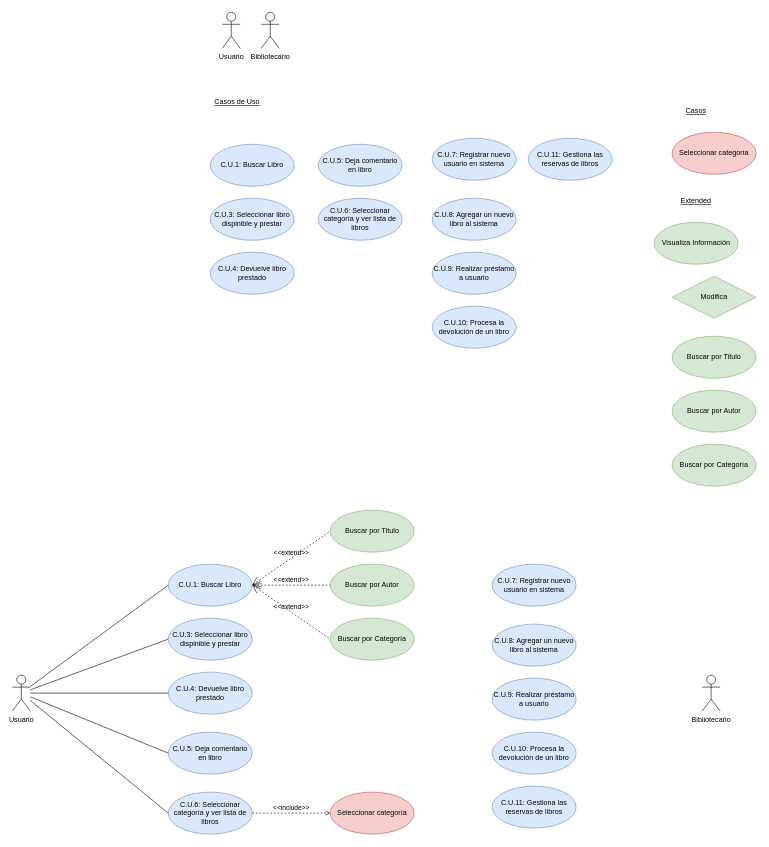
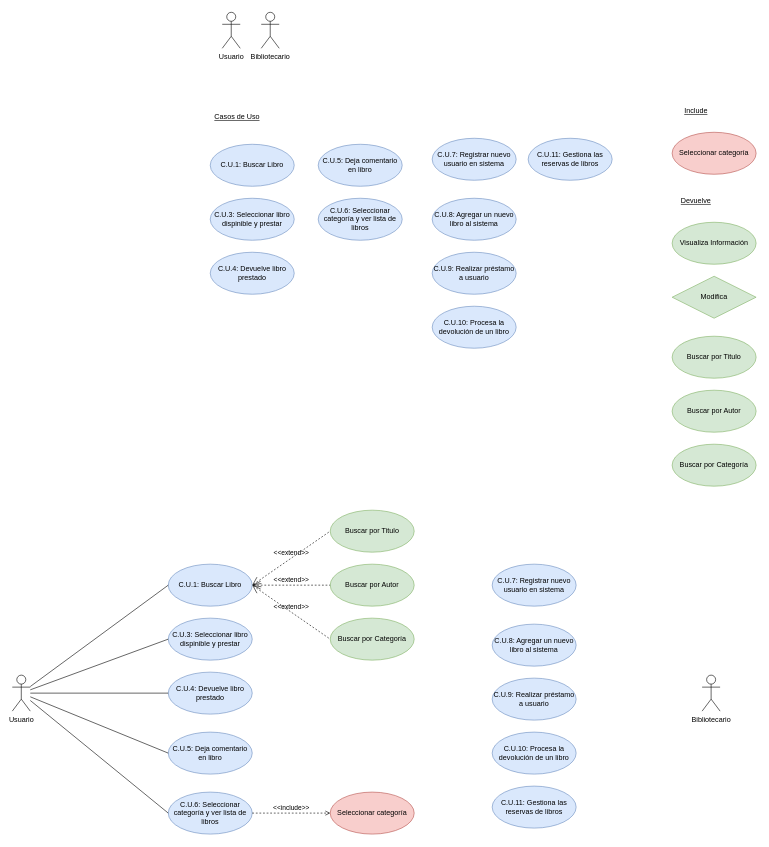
node "Casos de Uso": moved (237, 102) -> (237, 117)
node "Casos": label "Casos" -> "Include"
node "Extended": label "Extended" -> "Devuelve"
node "Visualiza Información": moved (696, 243) -> (714, 243)
